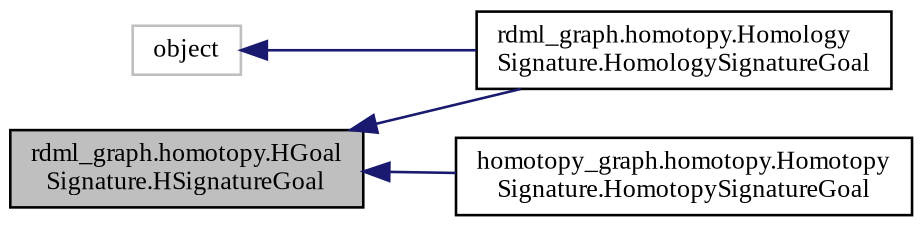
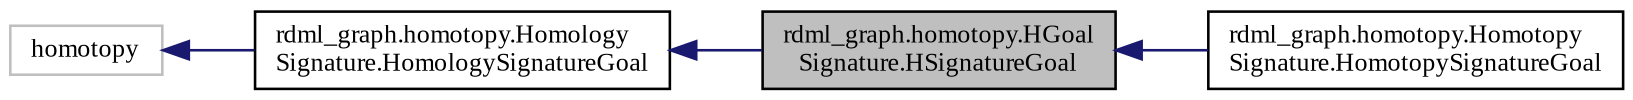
node "object": label "object" -> "homotopy"
edge "rdml_graph.homotopy.Homology Signature.HomologySignatureGoal" -> "rdml_graph.homotopy.HGoal Signature.HSignatureGoal": reversed
node "homotopy_graph.homotopy.Homotopy Signature.HomotopySignatureGoal": label "homotopy_graph.homotopy.Homotopy Signature.HomotopySignatureGoal" -> "rdml_graph.homotopy.Homotopy Signature.HomotopySignatureGoal"
